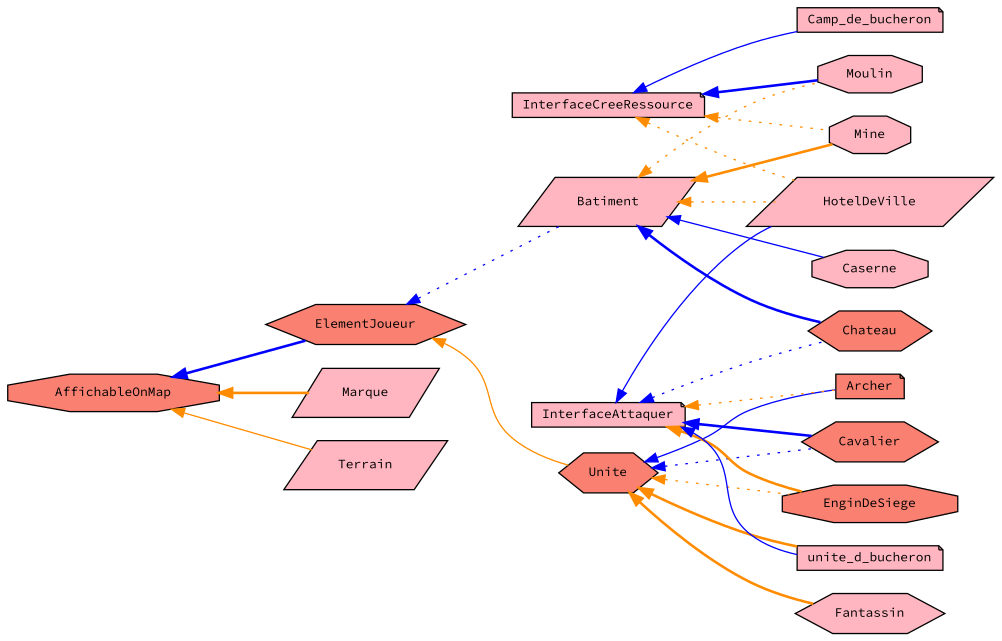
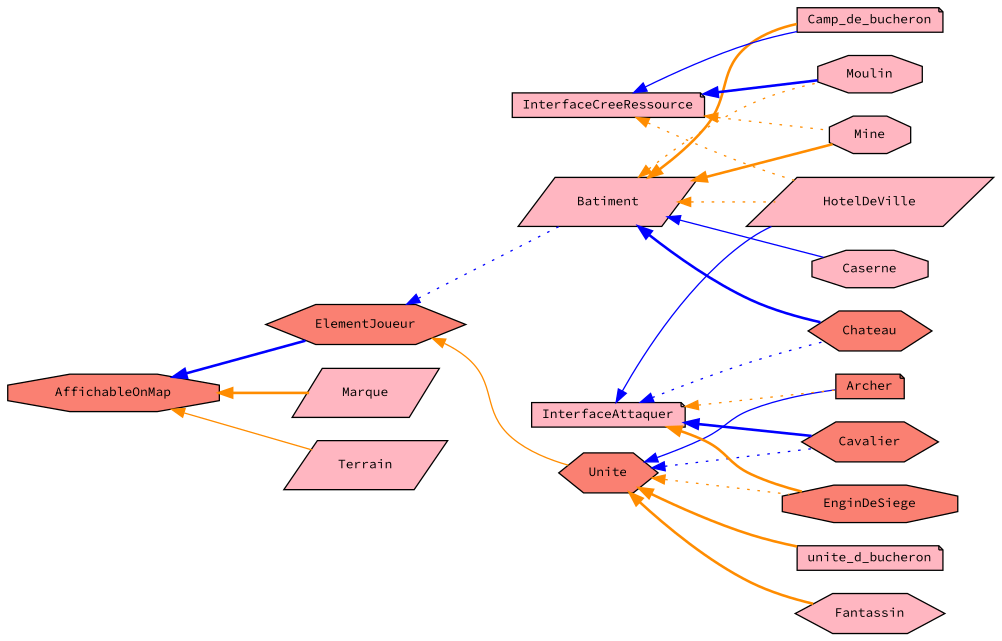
edge "Camp_de_bucheron" -> "Batiment": added
edge "unite_d_bucheron" -> "InterfaceAttaquer": removed
